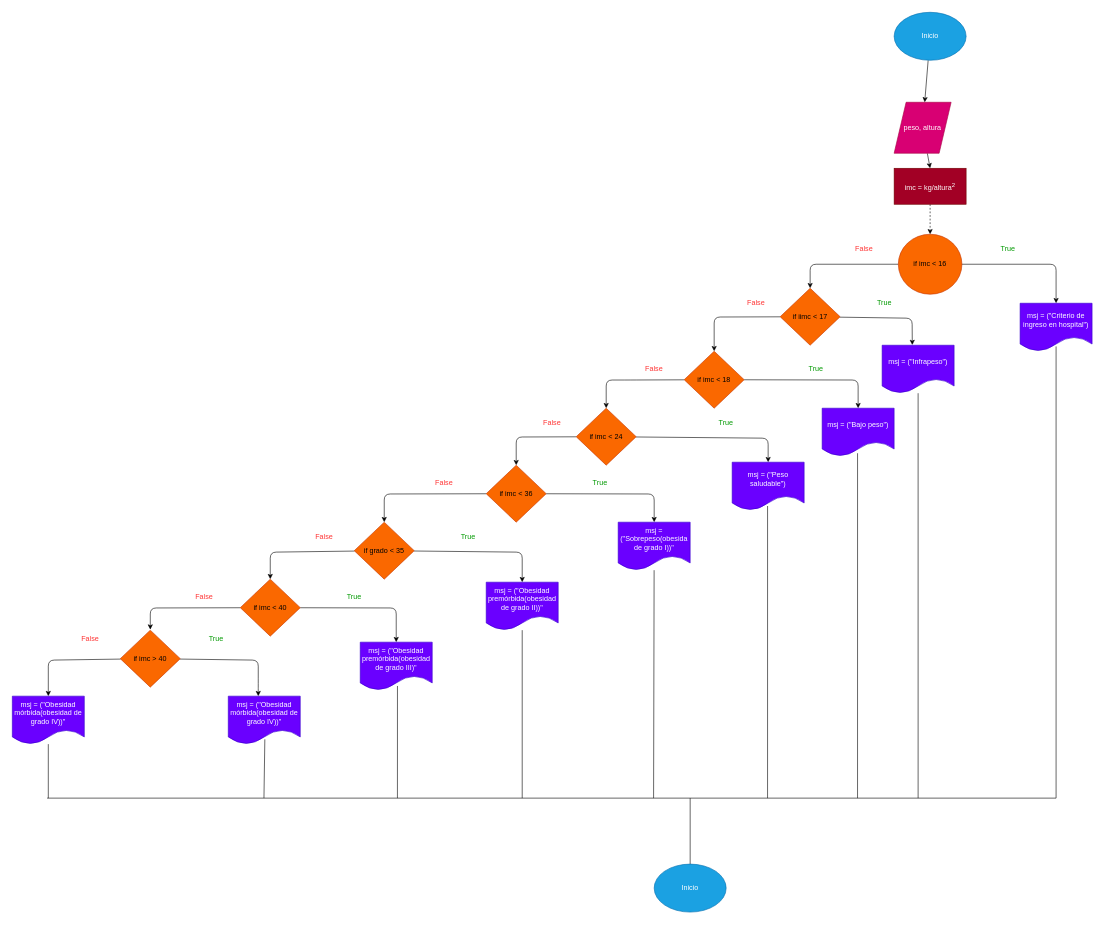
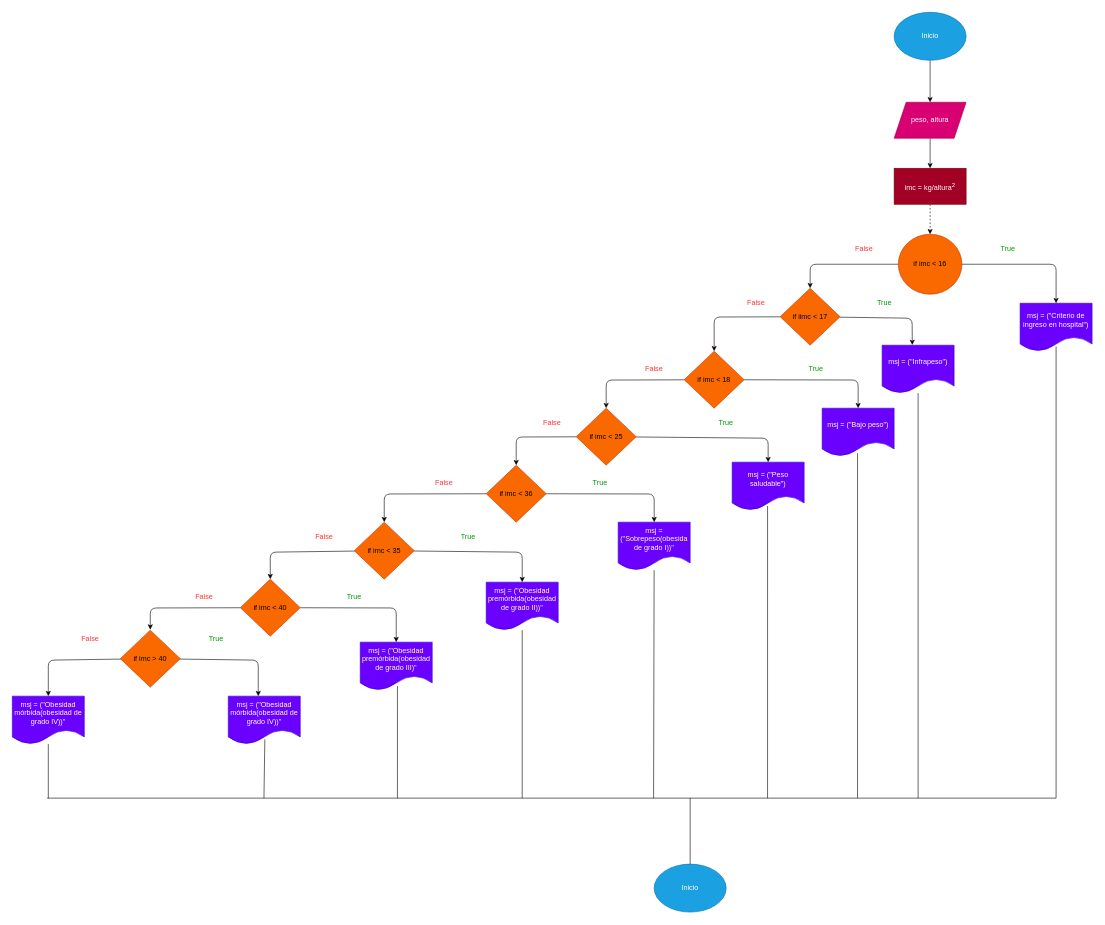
node "peso, altura": size 57x51 -> 72x36
node "if imc < 24": label "if imc < 24" -> "if imc < 25"
node "if grado < 35": label "if grado < 35" -> "if imc < 35"
